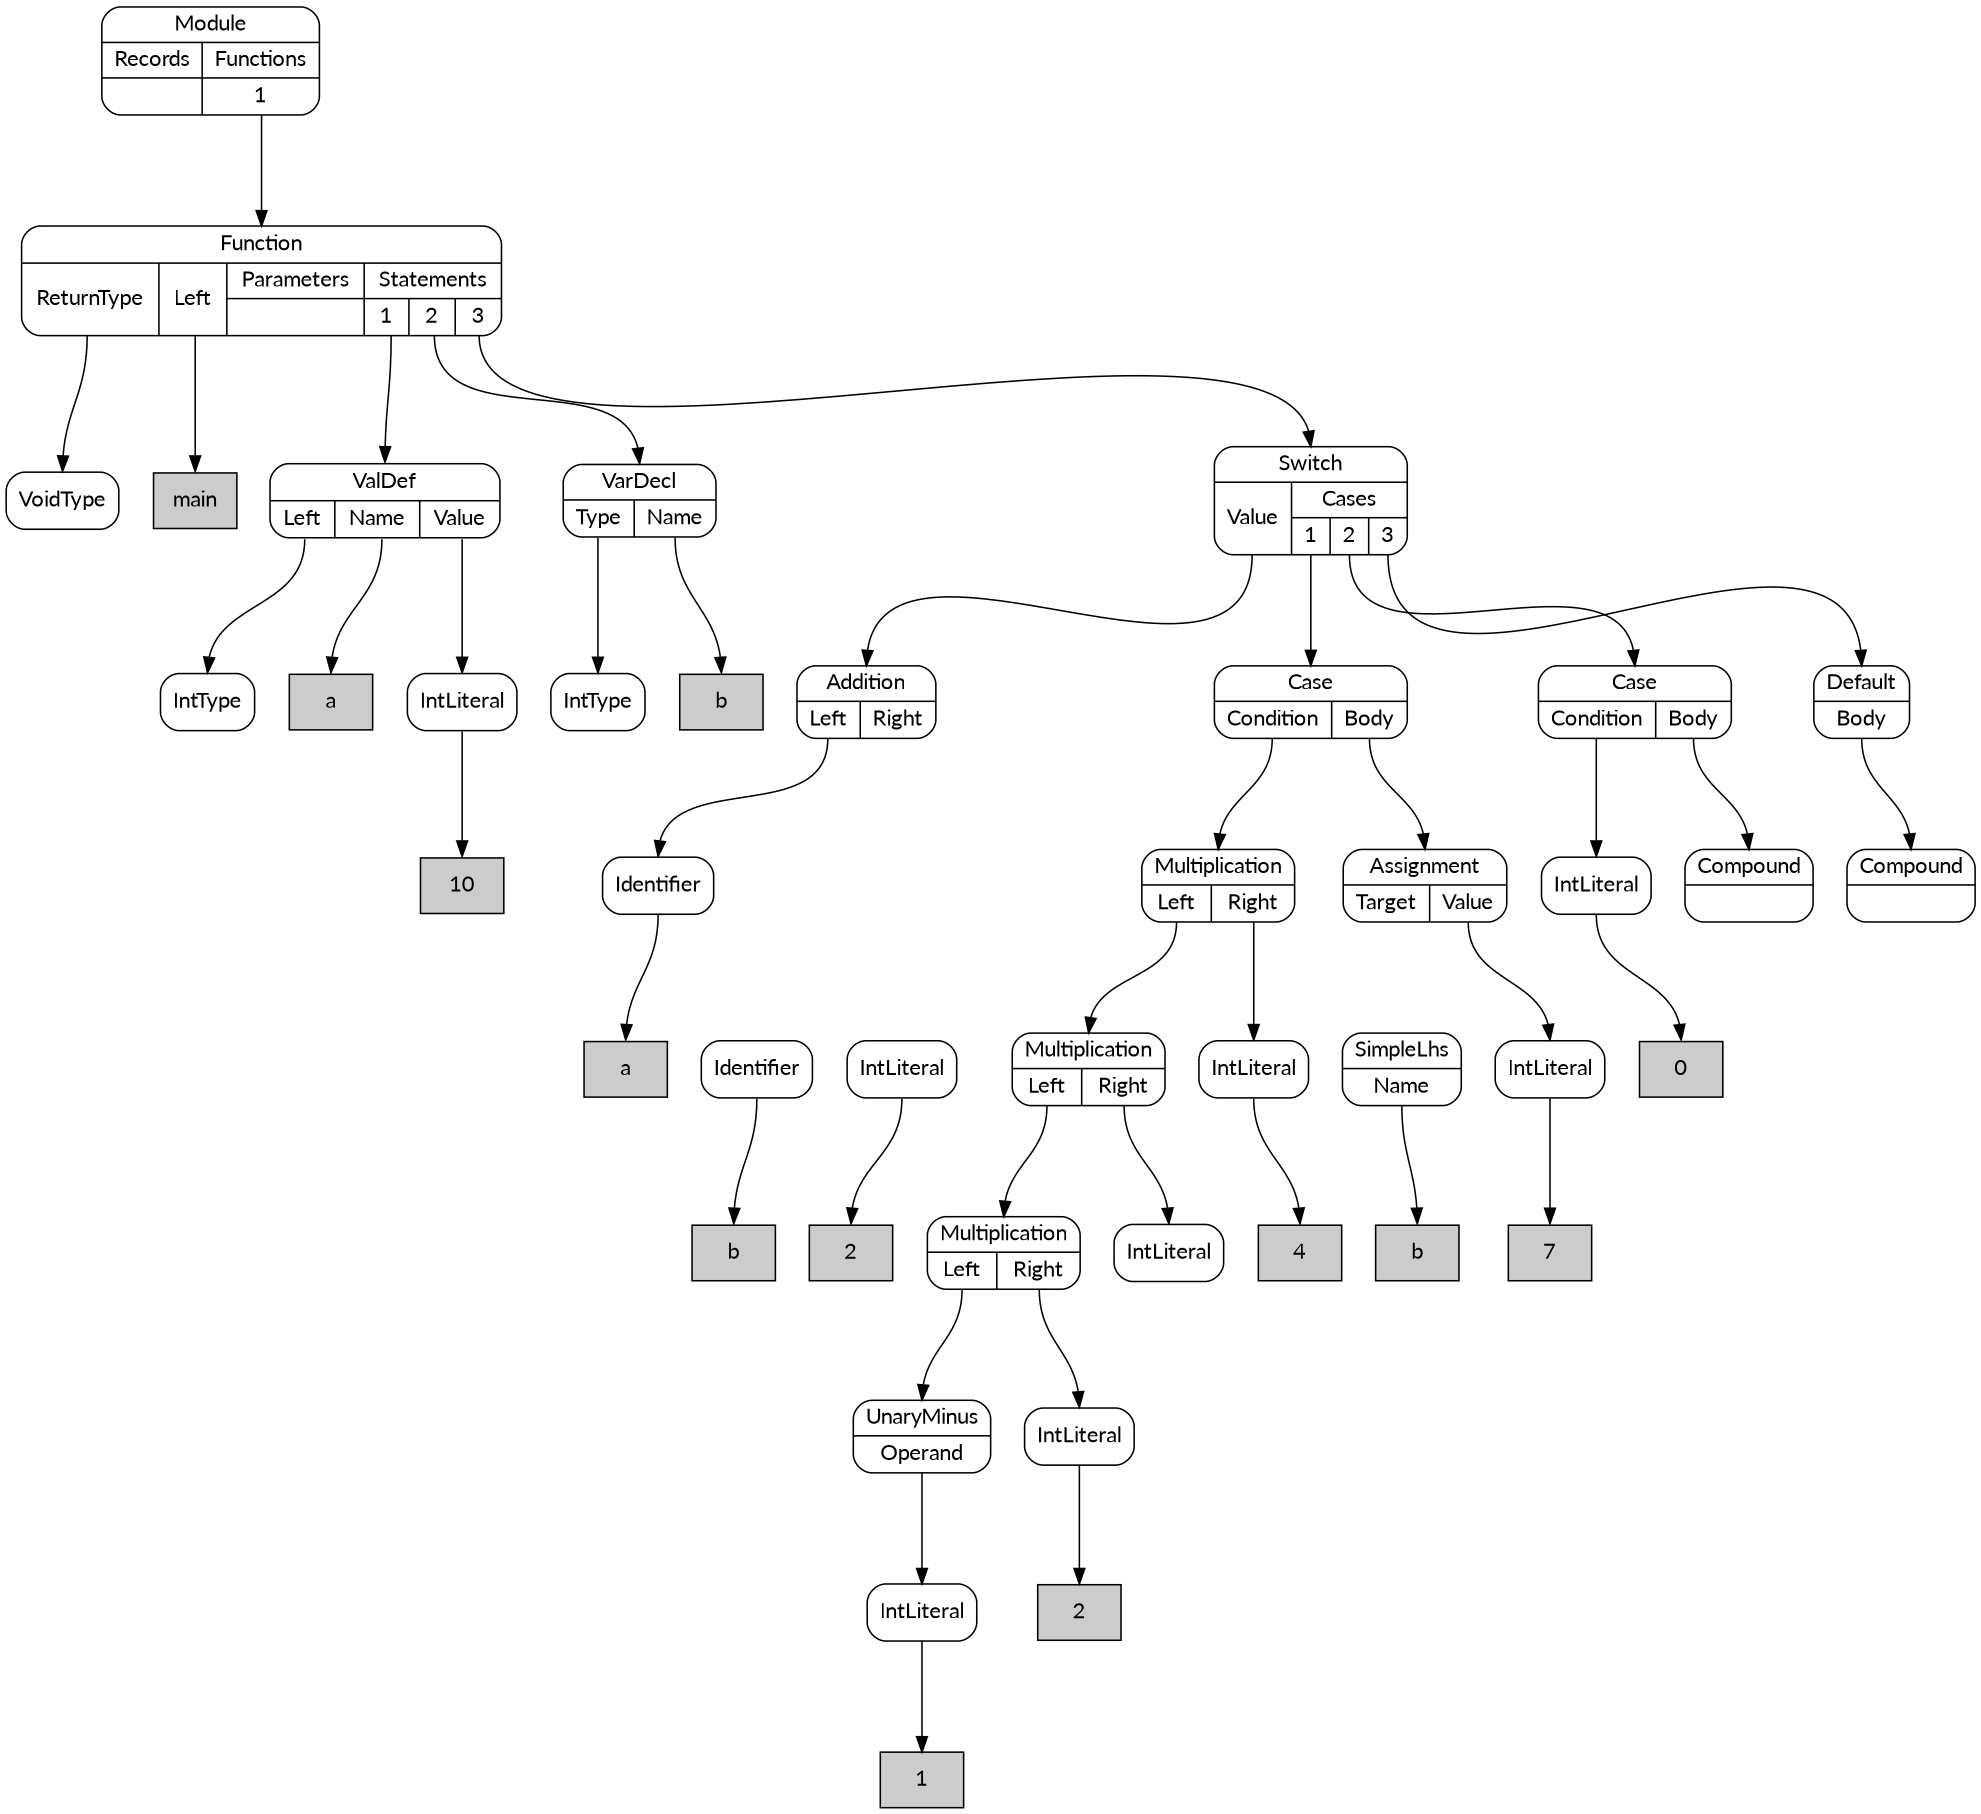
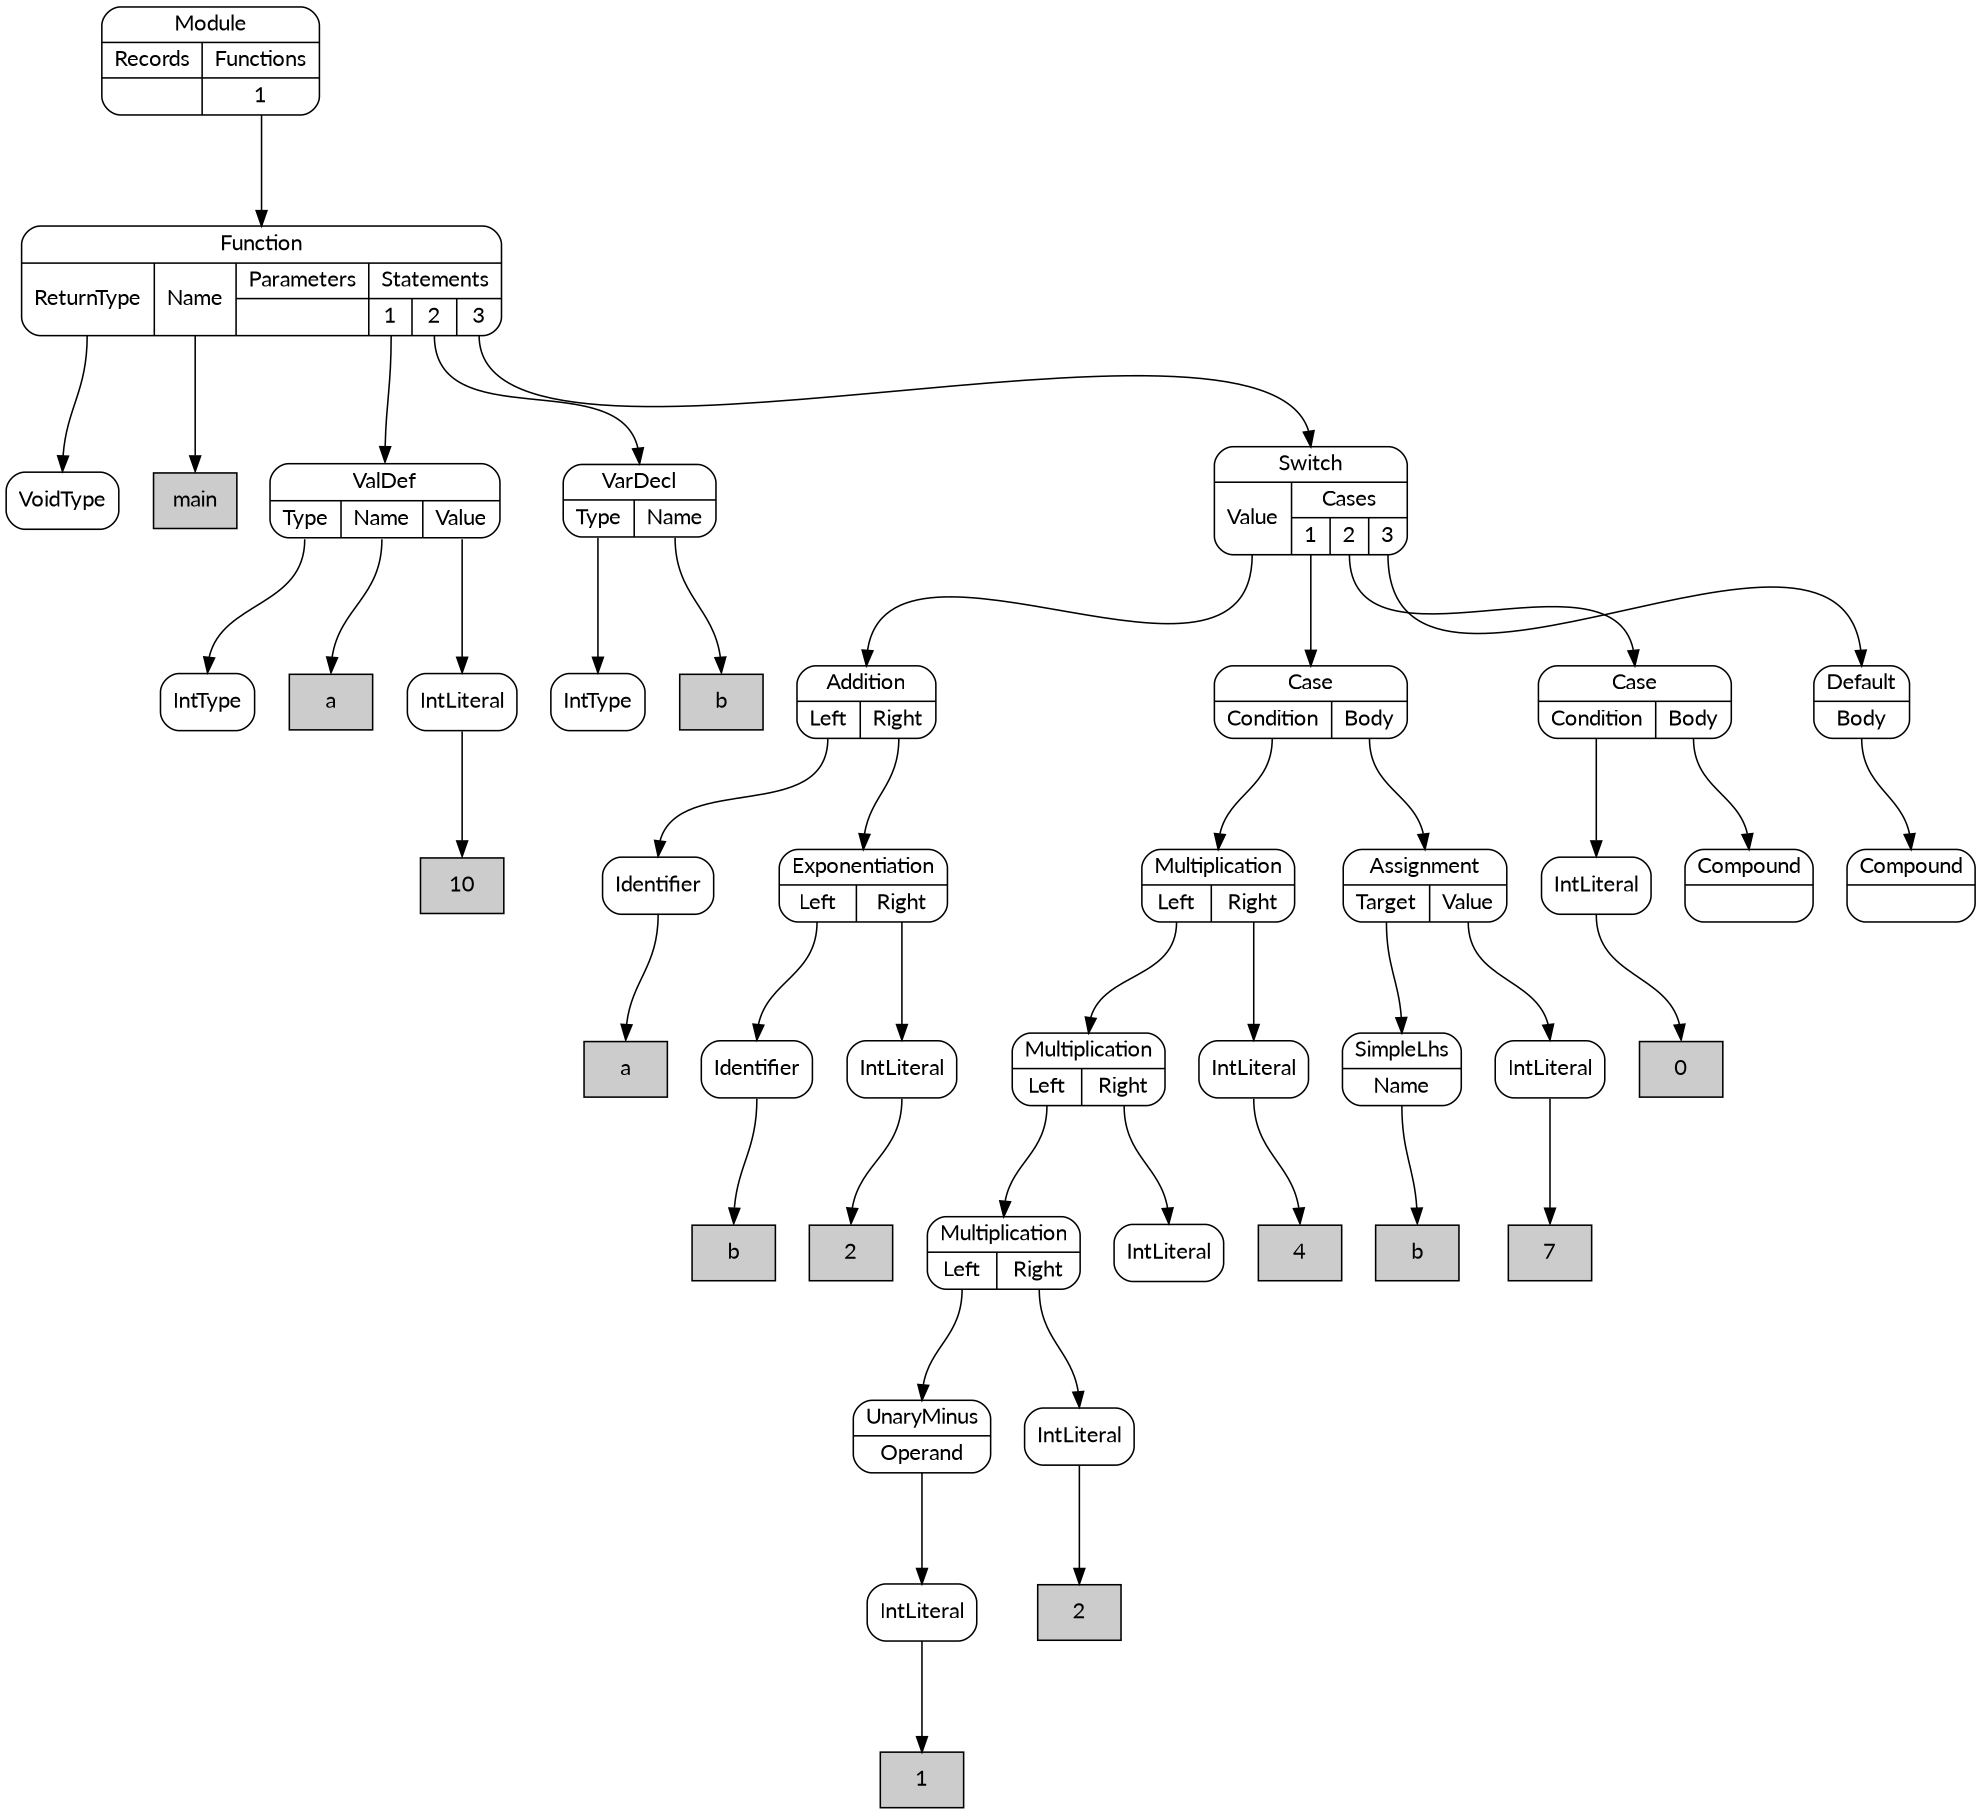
node "Function": text "Left" -> "Name"
node "ValDef": text "Left" -> "Type"
node "Exponentiation": added
edge "Assignment" -> "SimpleLhs": added
